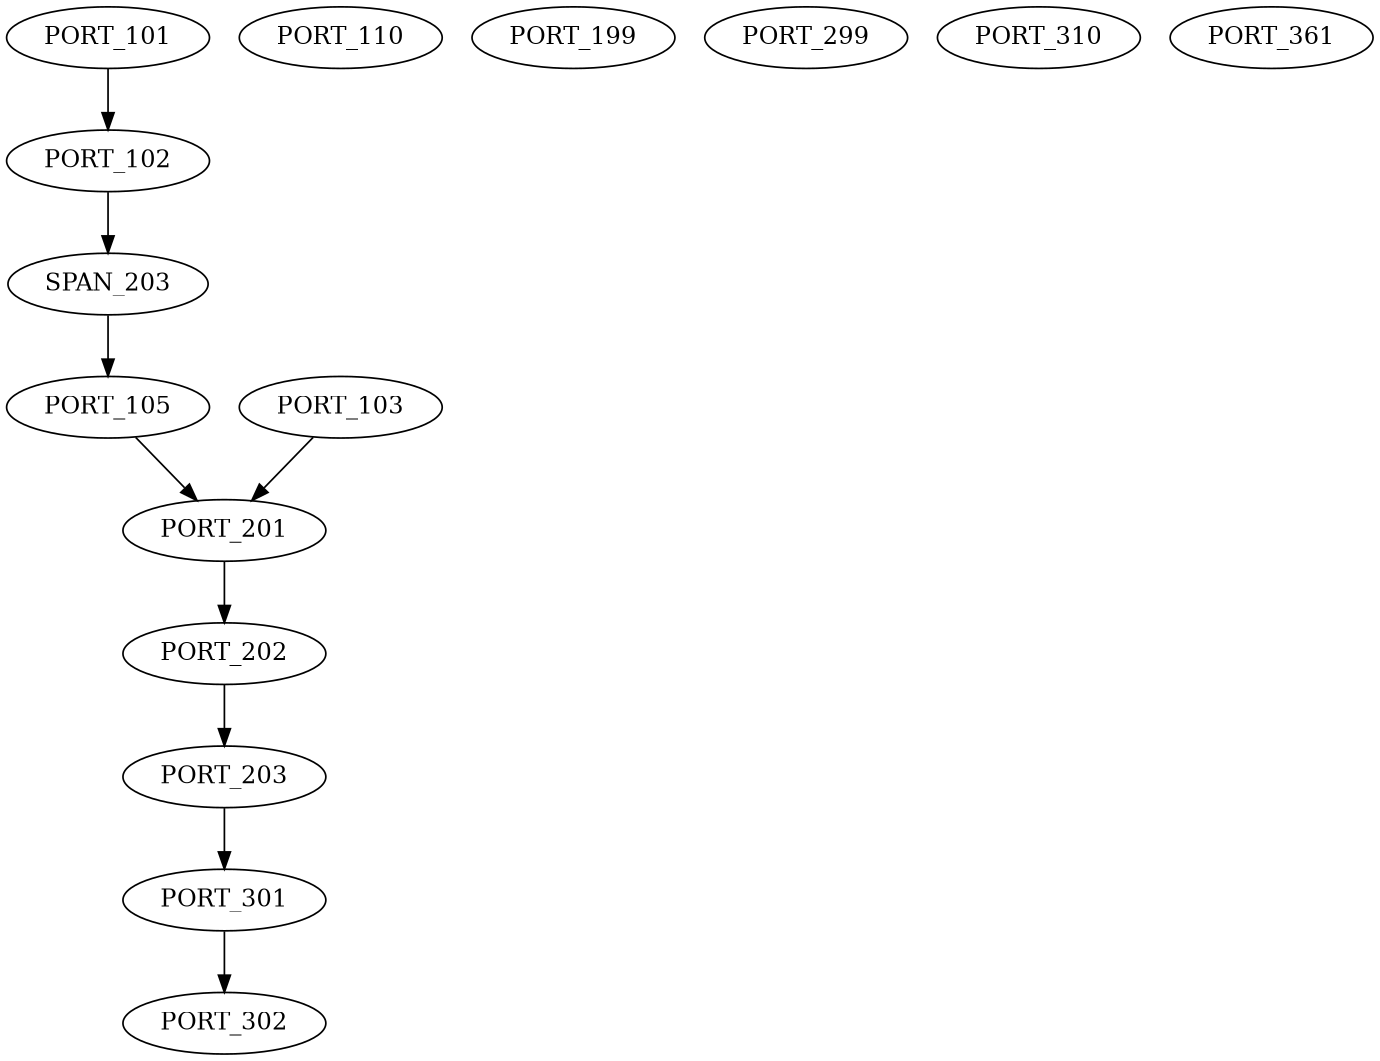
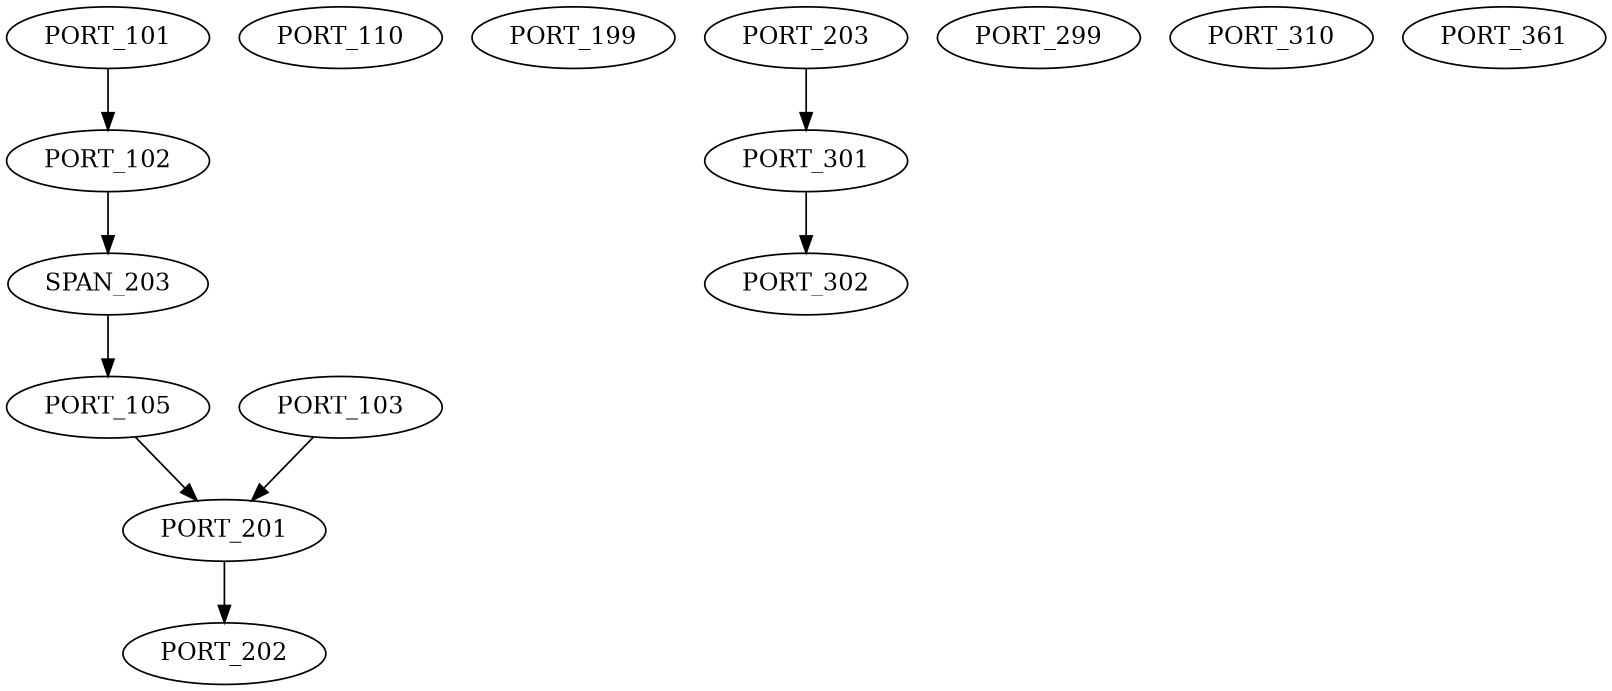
edge "PORT_202" -> "PORT_203": removed
